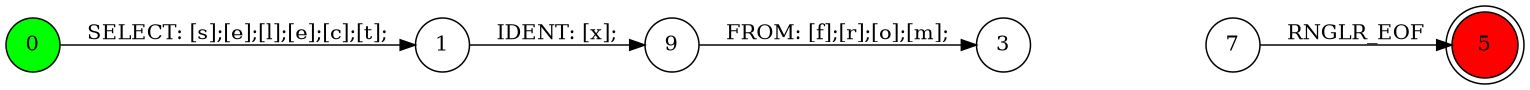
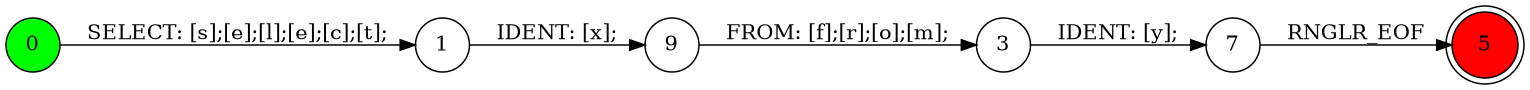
edge "3" -> "7": added, label "IDENT: [y];"
